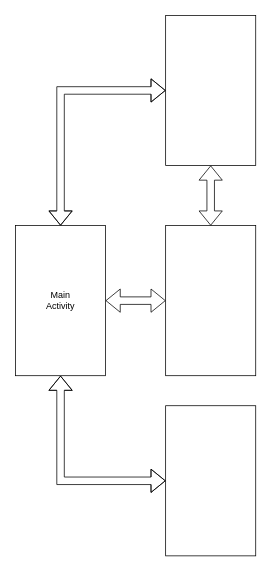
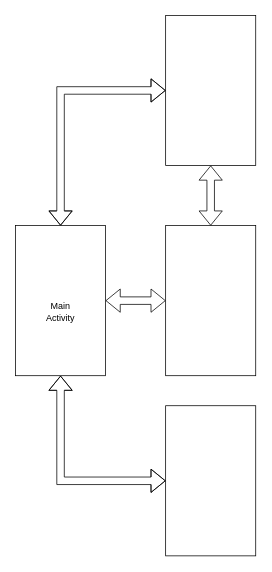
node "Main Activity": moved (60, 300) -> (60, 312)
